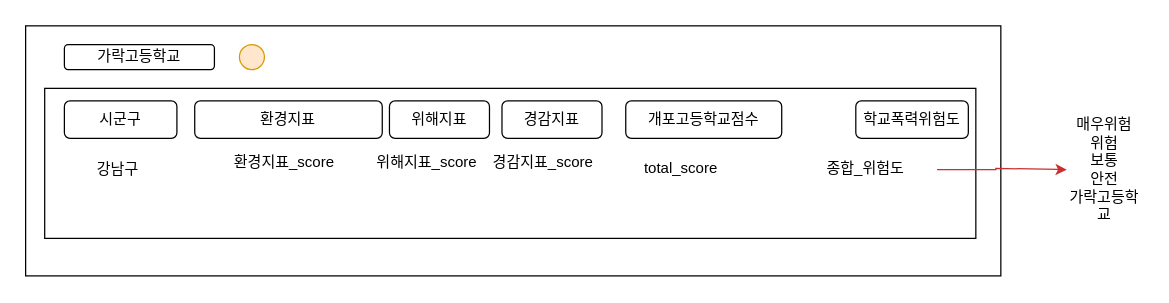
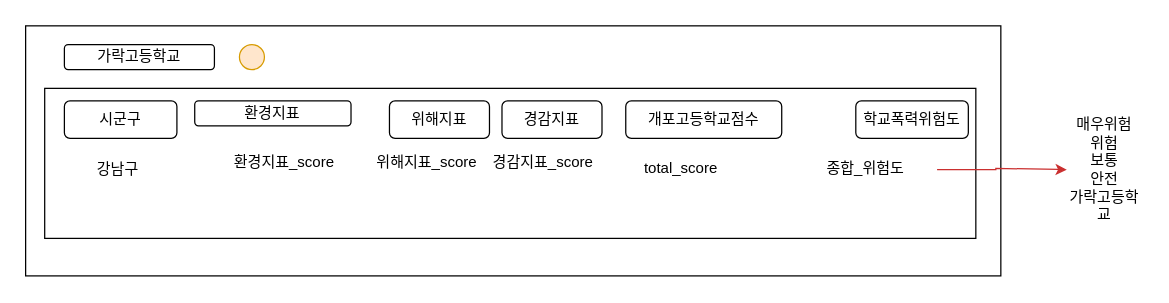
node "환경지표": size 188x38 -> 156x25
